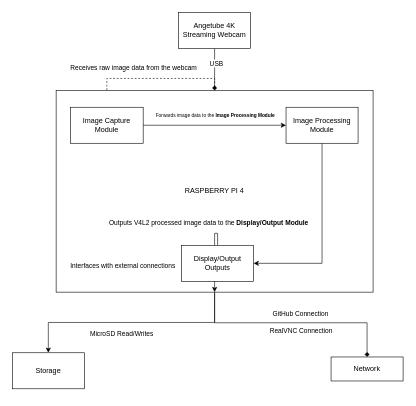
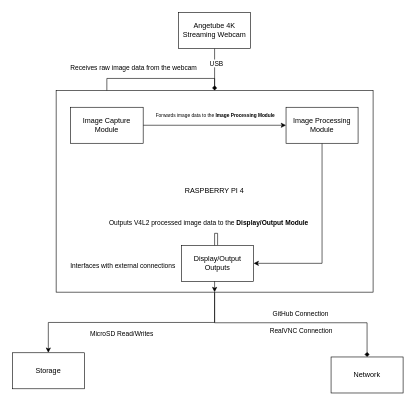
edge "RASPBERRY PI 4" -> "Image Capture Module": style dashed -> solid
node "Network": size 72x24 -> 72x36
